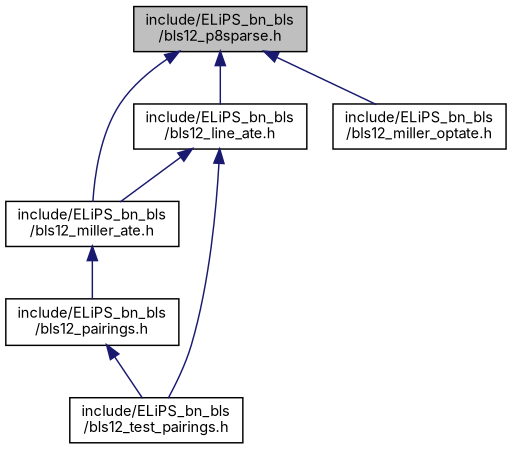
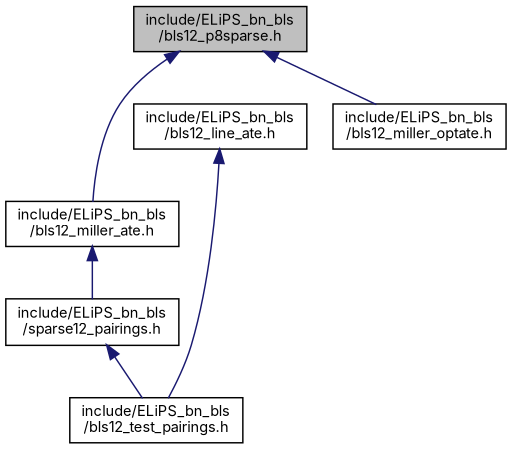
edge "include/ELiPS_bn_bls /bls12_line_ate.h" -> "include/ELiPS_bn_bls /bls12_p8sparse.h": removed
edge "include/ELiPS_bn_bls /bls12_miller_ate.h" -> "include/ELiPS_bn_bls /bls12_line_ate.h": removed
node "include/ELiPS_bn_bls /bls12_pairings.h": label "include/ELiPS_bn_bls /bls12_pairings.h" -> "include/ELiPS_bn_bls /sparse12_pairings.h"
